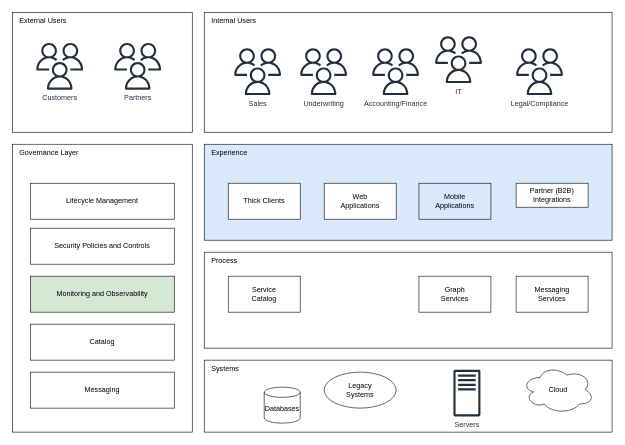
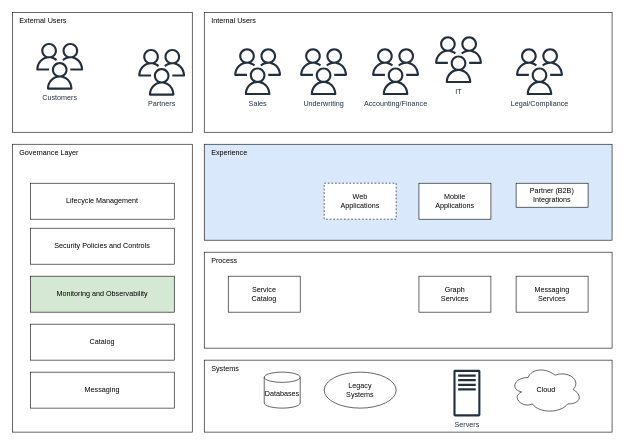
node "Partners": moved (138, 66) -> (162, 72)
node "Thick Clients": removed
node "Web Applications": style solid -> dashed
node "Mobile Applications": fillcolor #dae8fc -> #ffffff
node "Cloud": moved (558, 390) -> (546, 390)
node "Databases": moved (282, 405) -> (282, 390)
